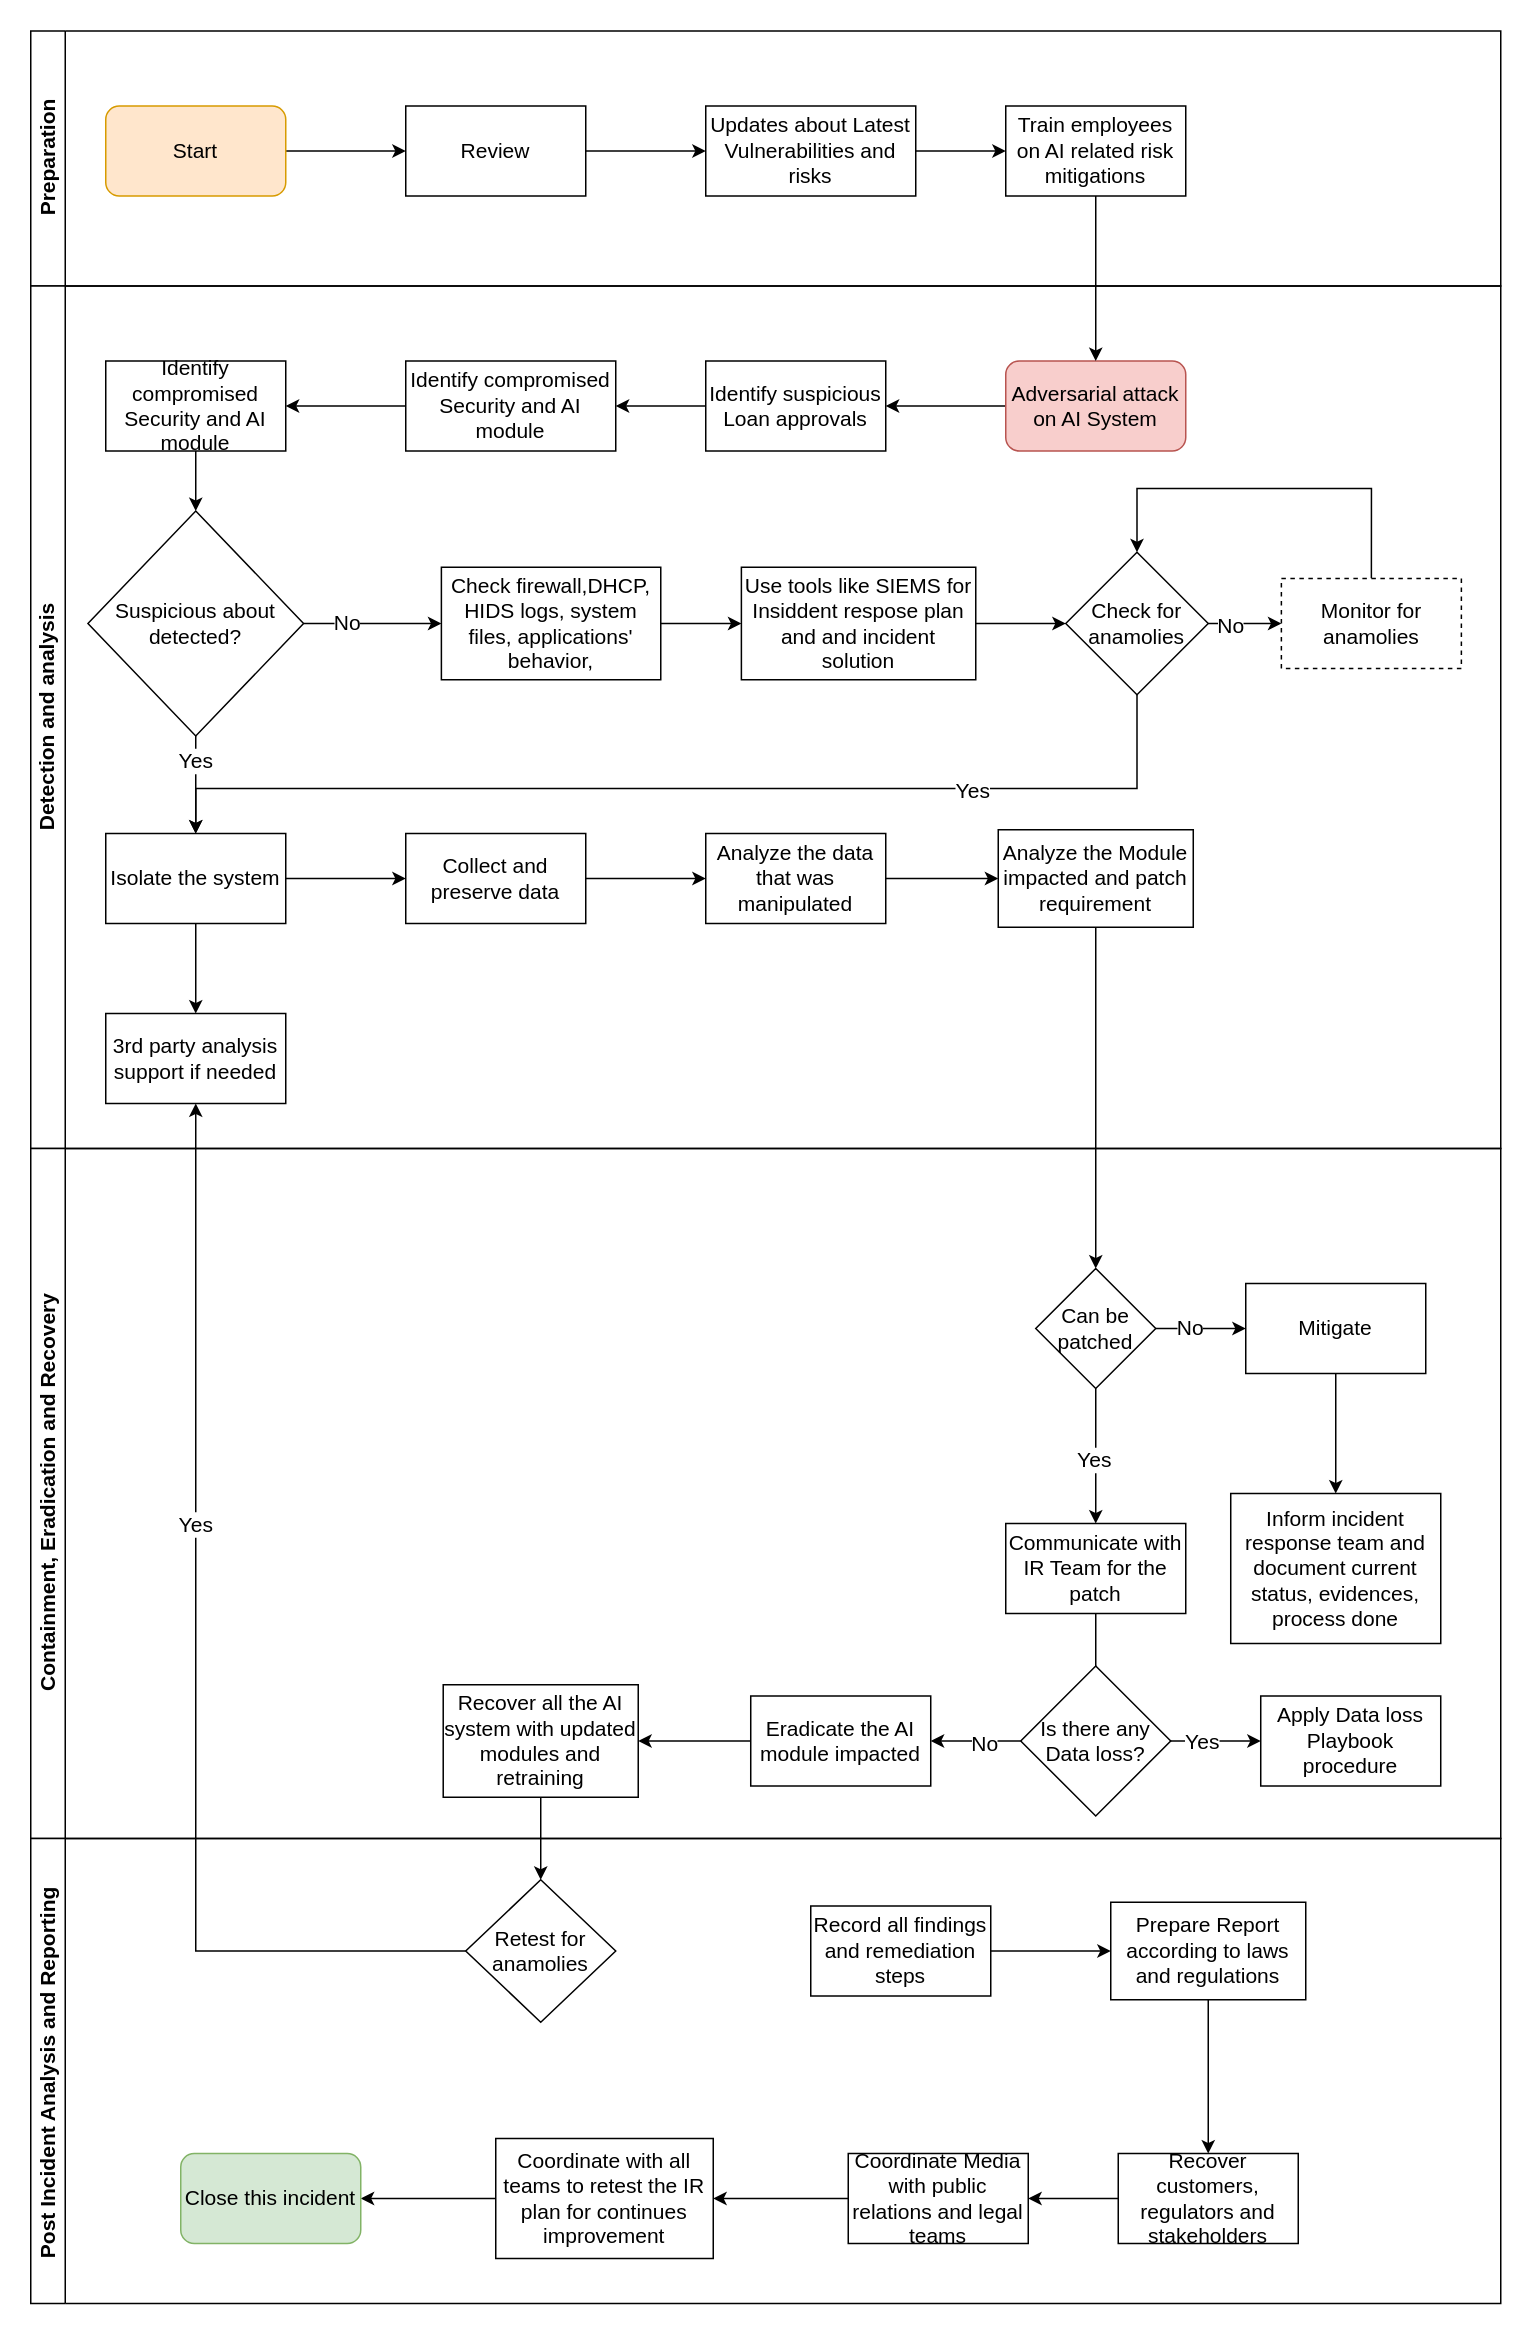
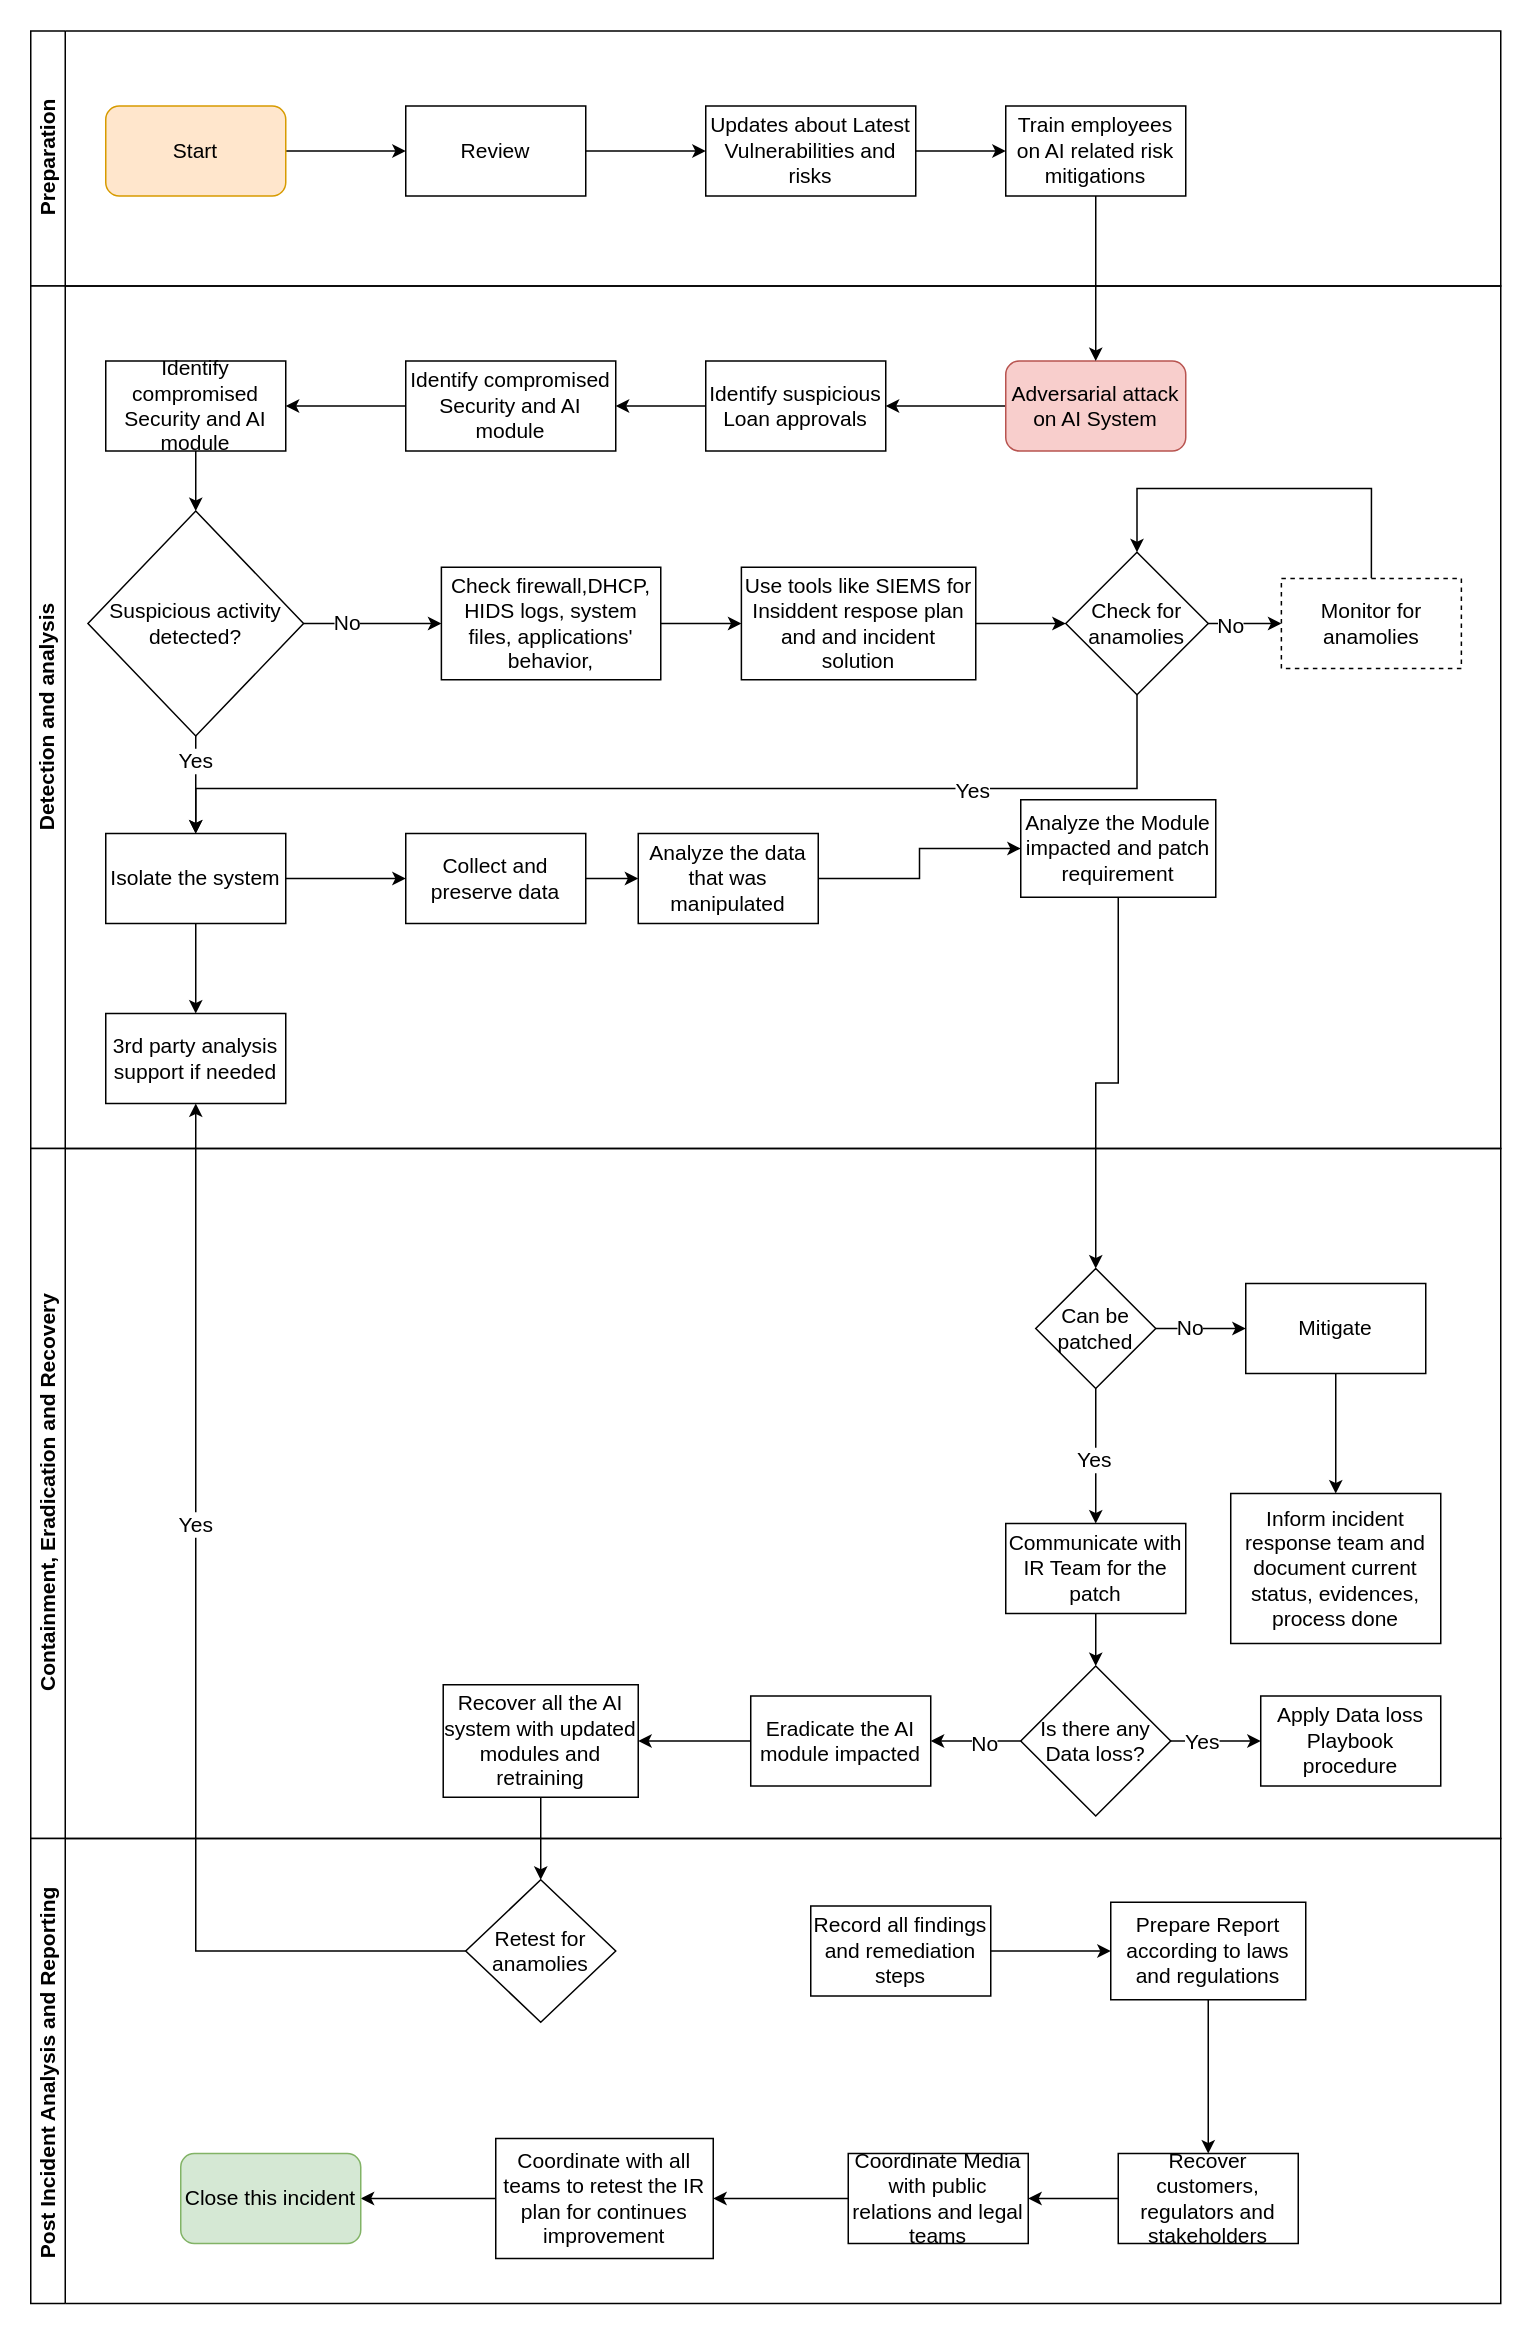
node "Suspicious about detected?": label "Suspicious about detected?" -> "Suspicious activity detected?"
node "Analyze the data that was manipulated": moved (796, 878) -> (728, 878)
node "Analyze the Module impacted and patch requirement": moved (1096, 878) -> (1118, 848)
edge "Communicate with IR Team for the patch" -- "Is there any Data loss?": arrowhead none -> classic
